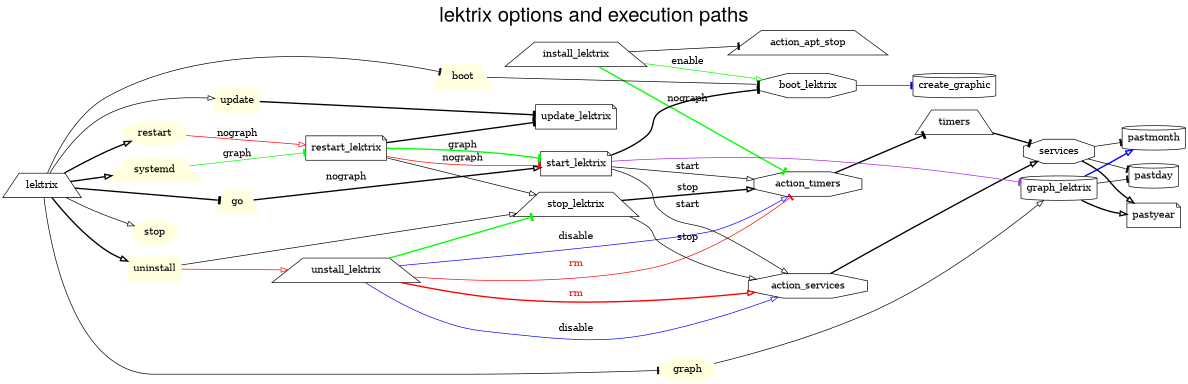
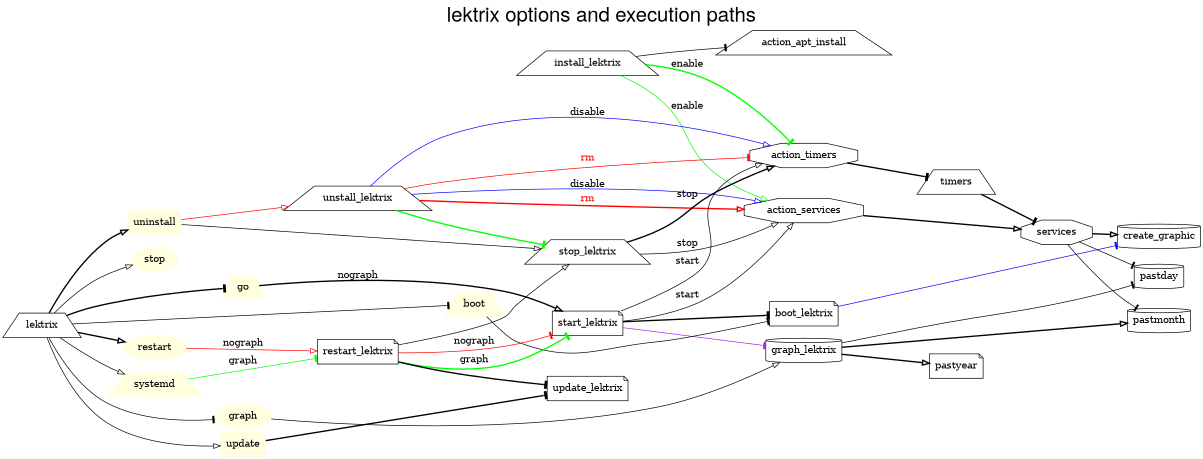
node "action_apt_stop": label "action_apt_stop" -> "action_apt_install"
edge "install_lektrix" -> "boot_lektrix": now "install_lektrix" -> "action_services"
node "boot_lektrix": shape octagon -> note
edge "install_lektrix" -> "action_timers": label "nograph" -> "enable"
edge "graph_lektrix" -> "pastmonth": color blue -> black
edge "services" -> "pastyear": now "services" -> "create_graphic"
edge "lektrix" -> "systemd": style bold -> solid
